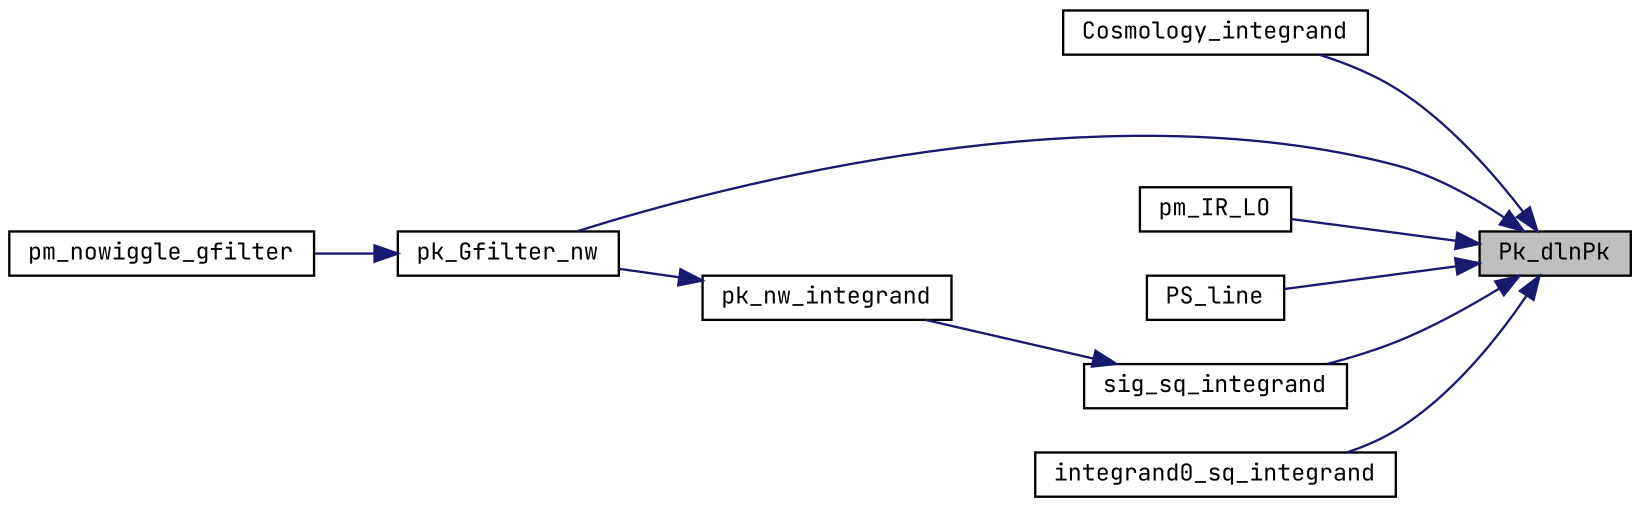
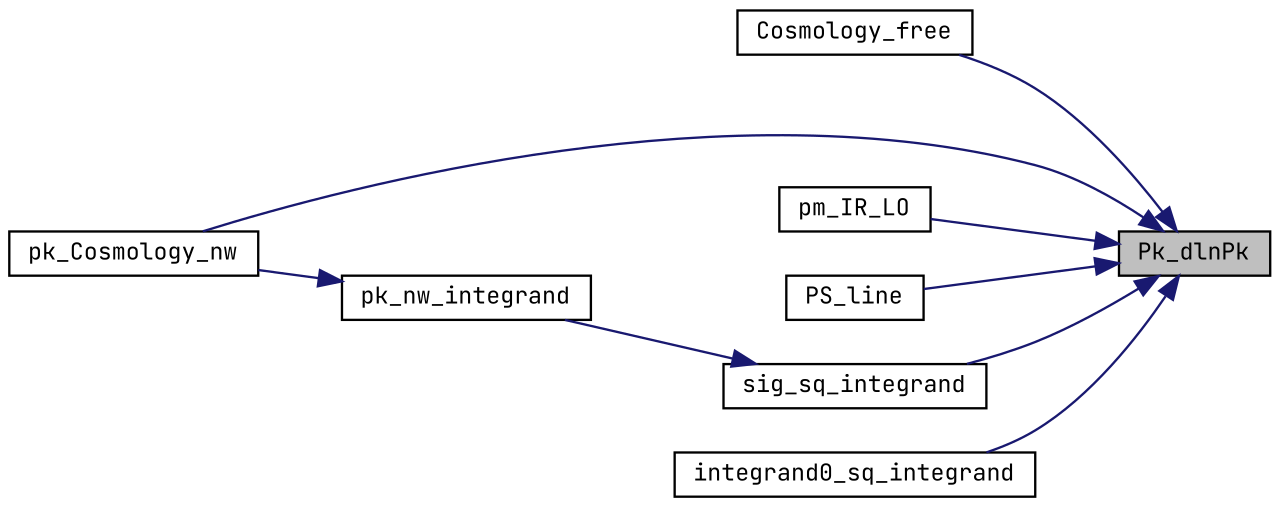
node "Cosmology_integrand": label "Cosmology_integrand" -> "Cosmology_free"
node "pm_nowiggle_gfilter": removed
node "pk_Gfilter_nw": label "pk_Gfilter_nw" -> "pk_Cosmology_nw"
